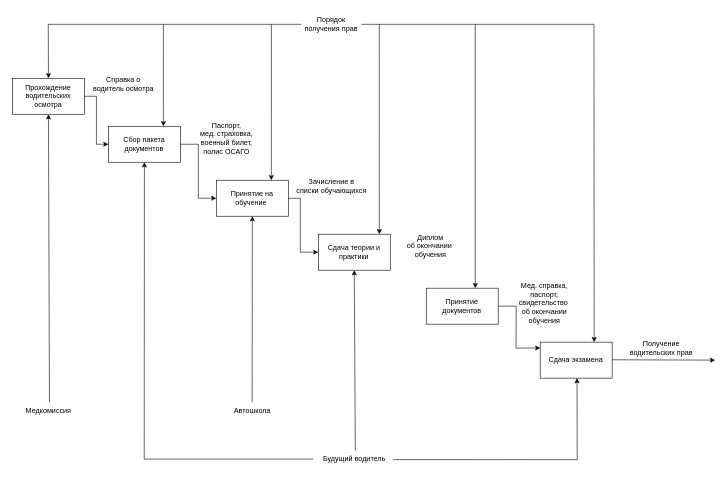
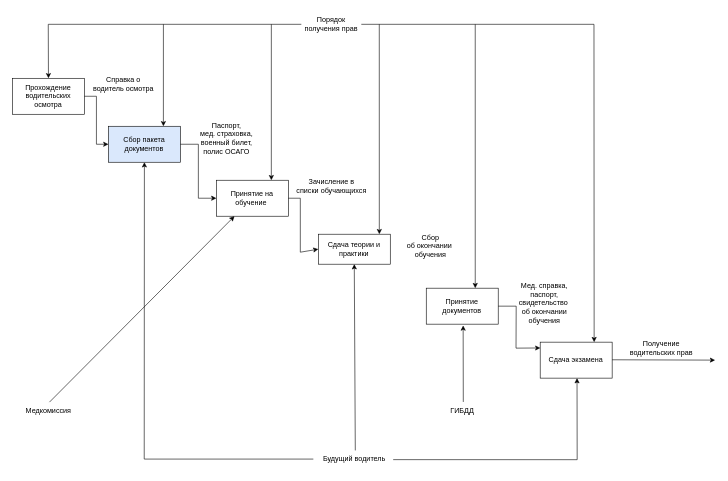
node "Сбор пакета документов": fillcolor #ffffff -> #dae8fc
edge "Медкомиссия" -> "Прохождение водительских осмотра": now "Медкомиссия" -> "Принятие на обучение"
edge "Автошкола" -> "Принятие на обучение": removed
node "Диплом об окончании обучения": label "Диплом об окончании обучения" -> "Сбор об окончании обучения"
node "Сдача теории и практики": size 72x36 -> 72x30
edge "ГИБДД" -> "Принятие документов": added
node "Автошкола": removed
node "ГИБДД": added
